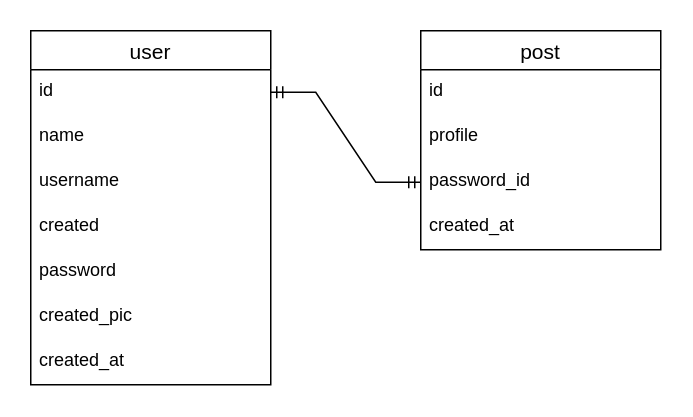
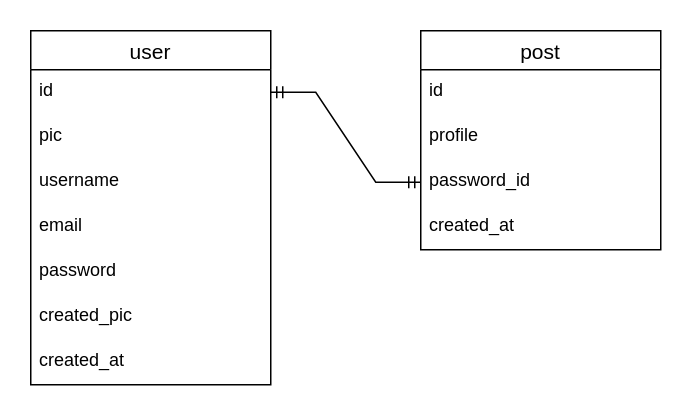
node "name": label "name" -> "pic"
node "created": label "created" -> "email"
